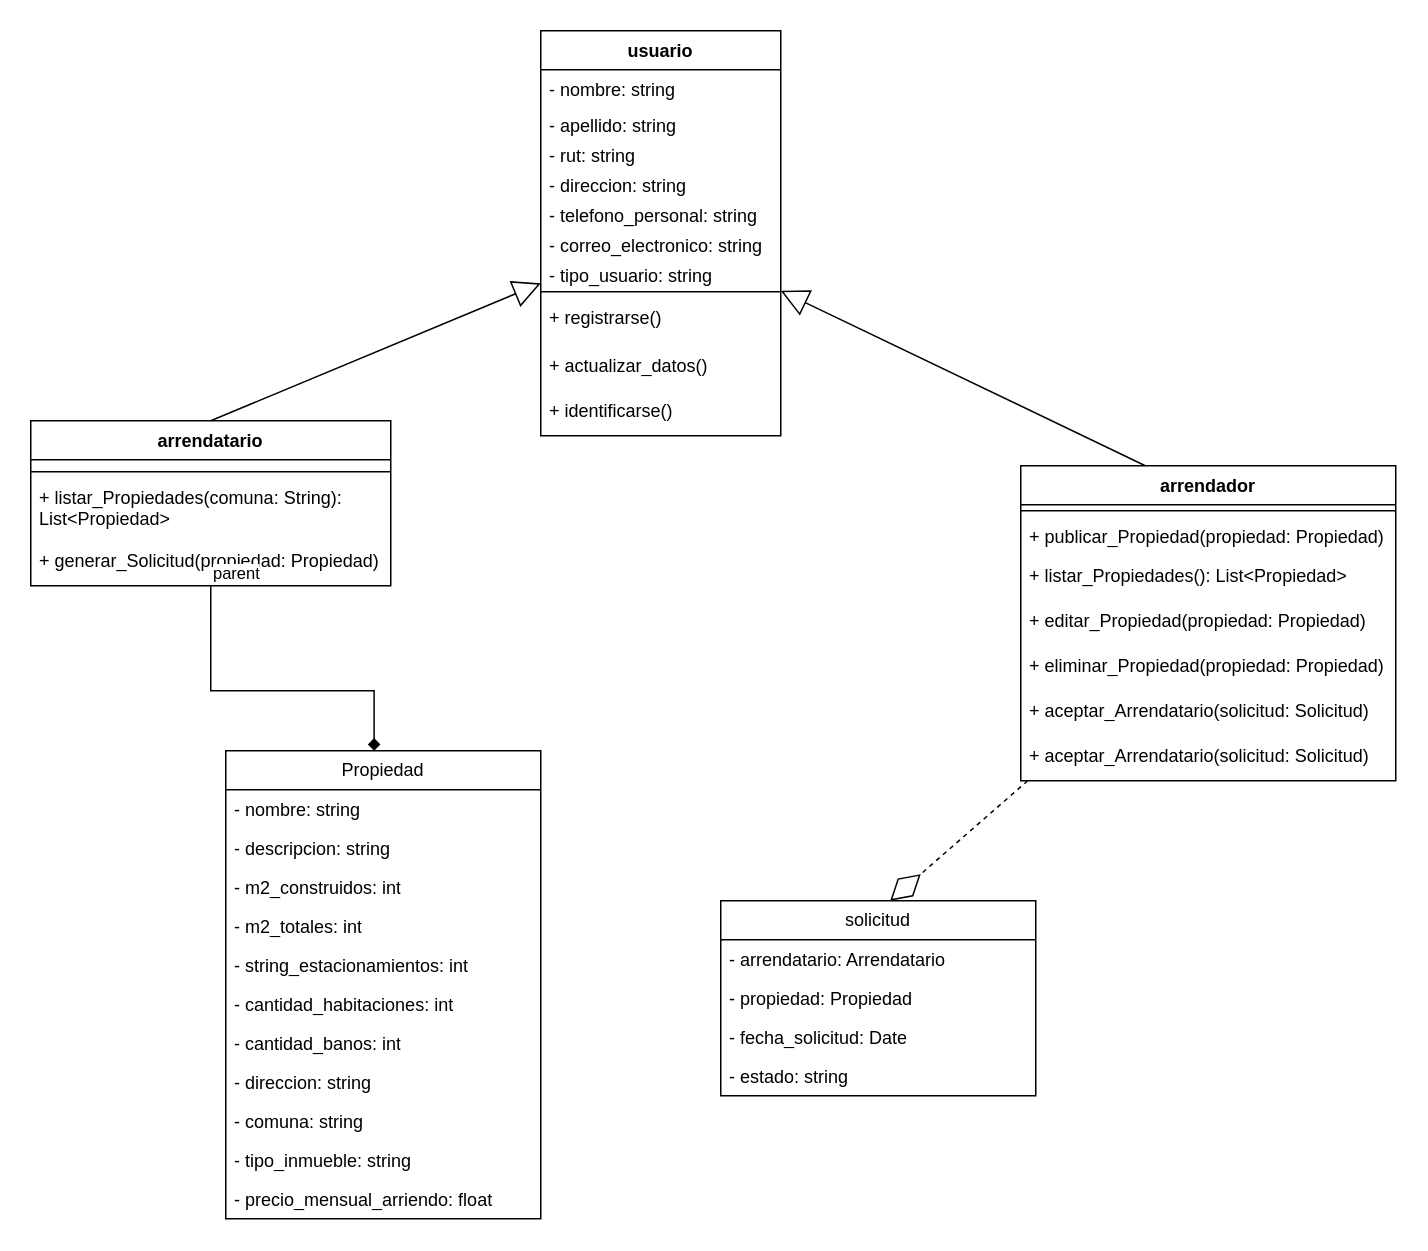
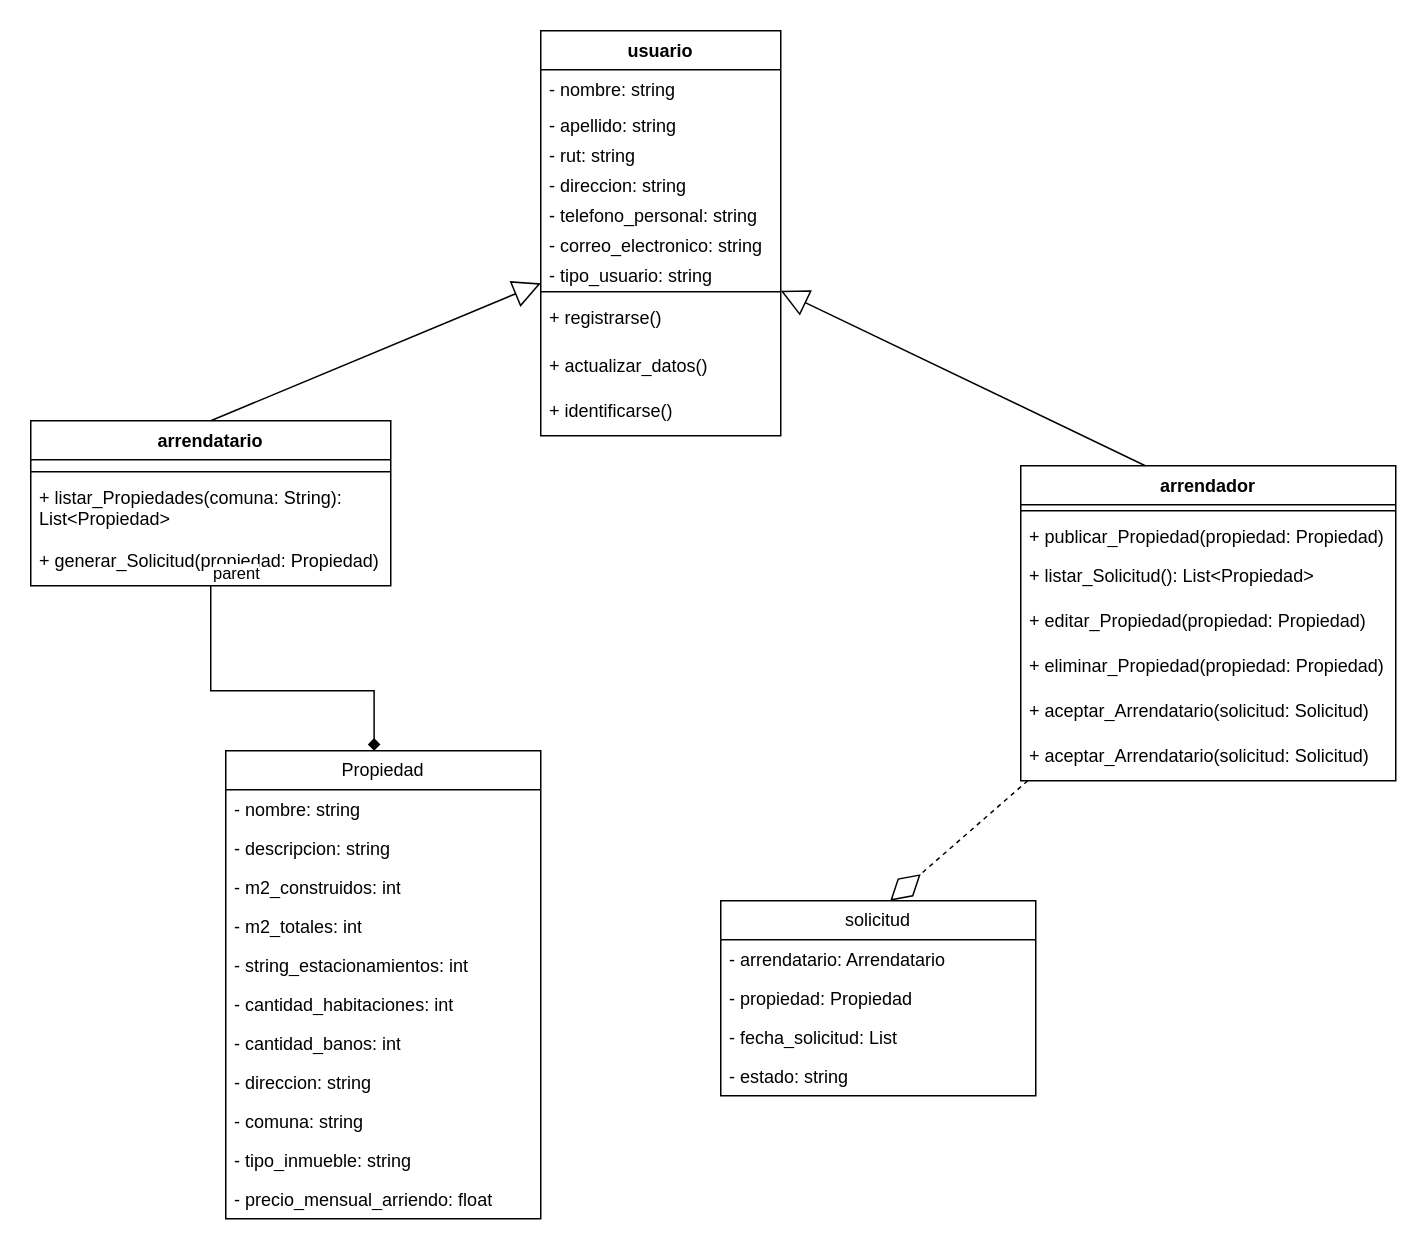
node "+ listar_Propiedades(): List<Propiedad>": label "+ listar_Propiedades(): List<Propiedad>" -> "+ listar_Solicitud(): List<Propiedad>"
node "- fecha_solicitud: Date": label "- fecha_solicitud: Date" -> "- fecha_solicitud: List"
